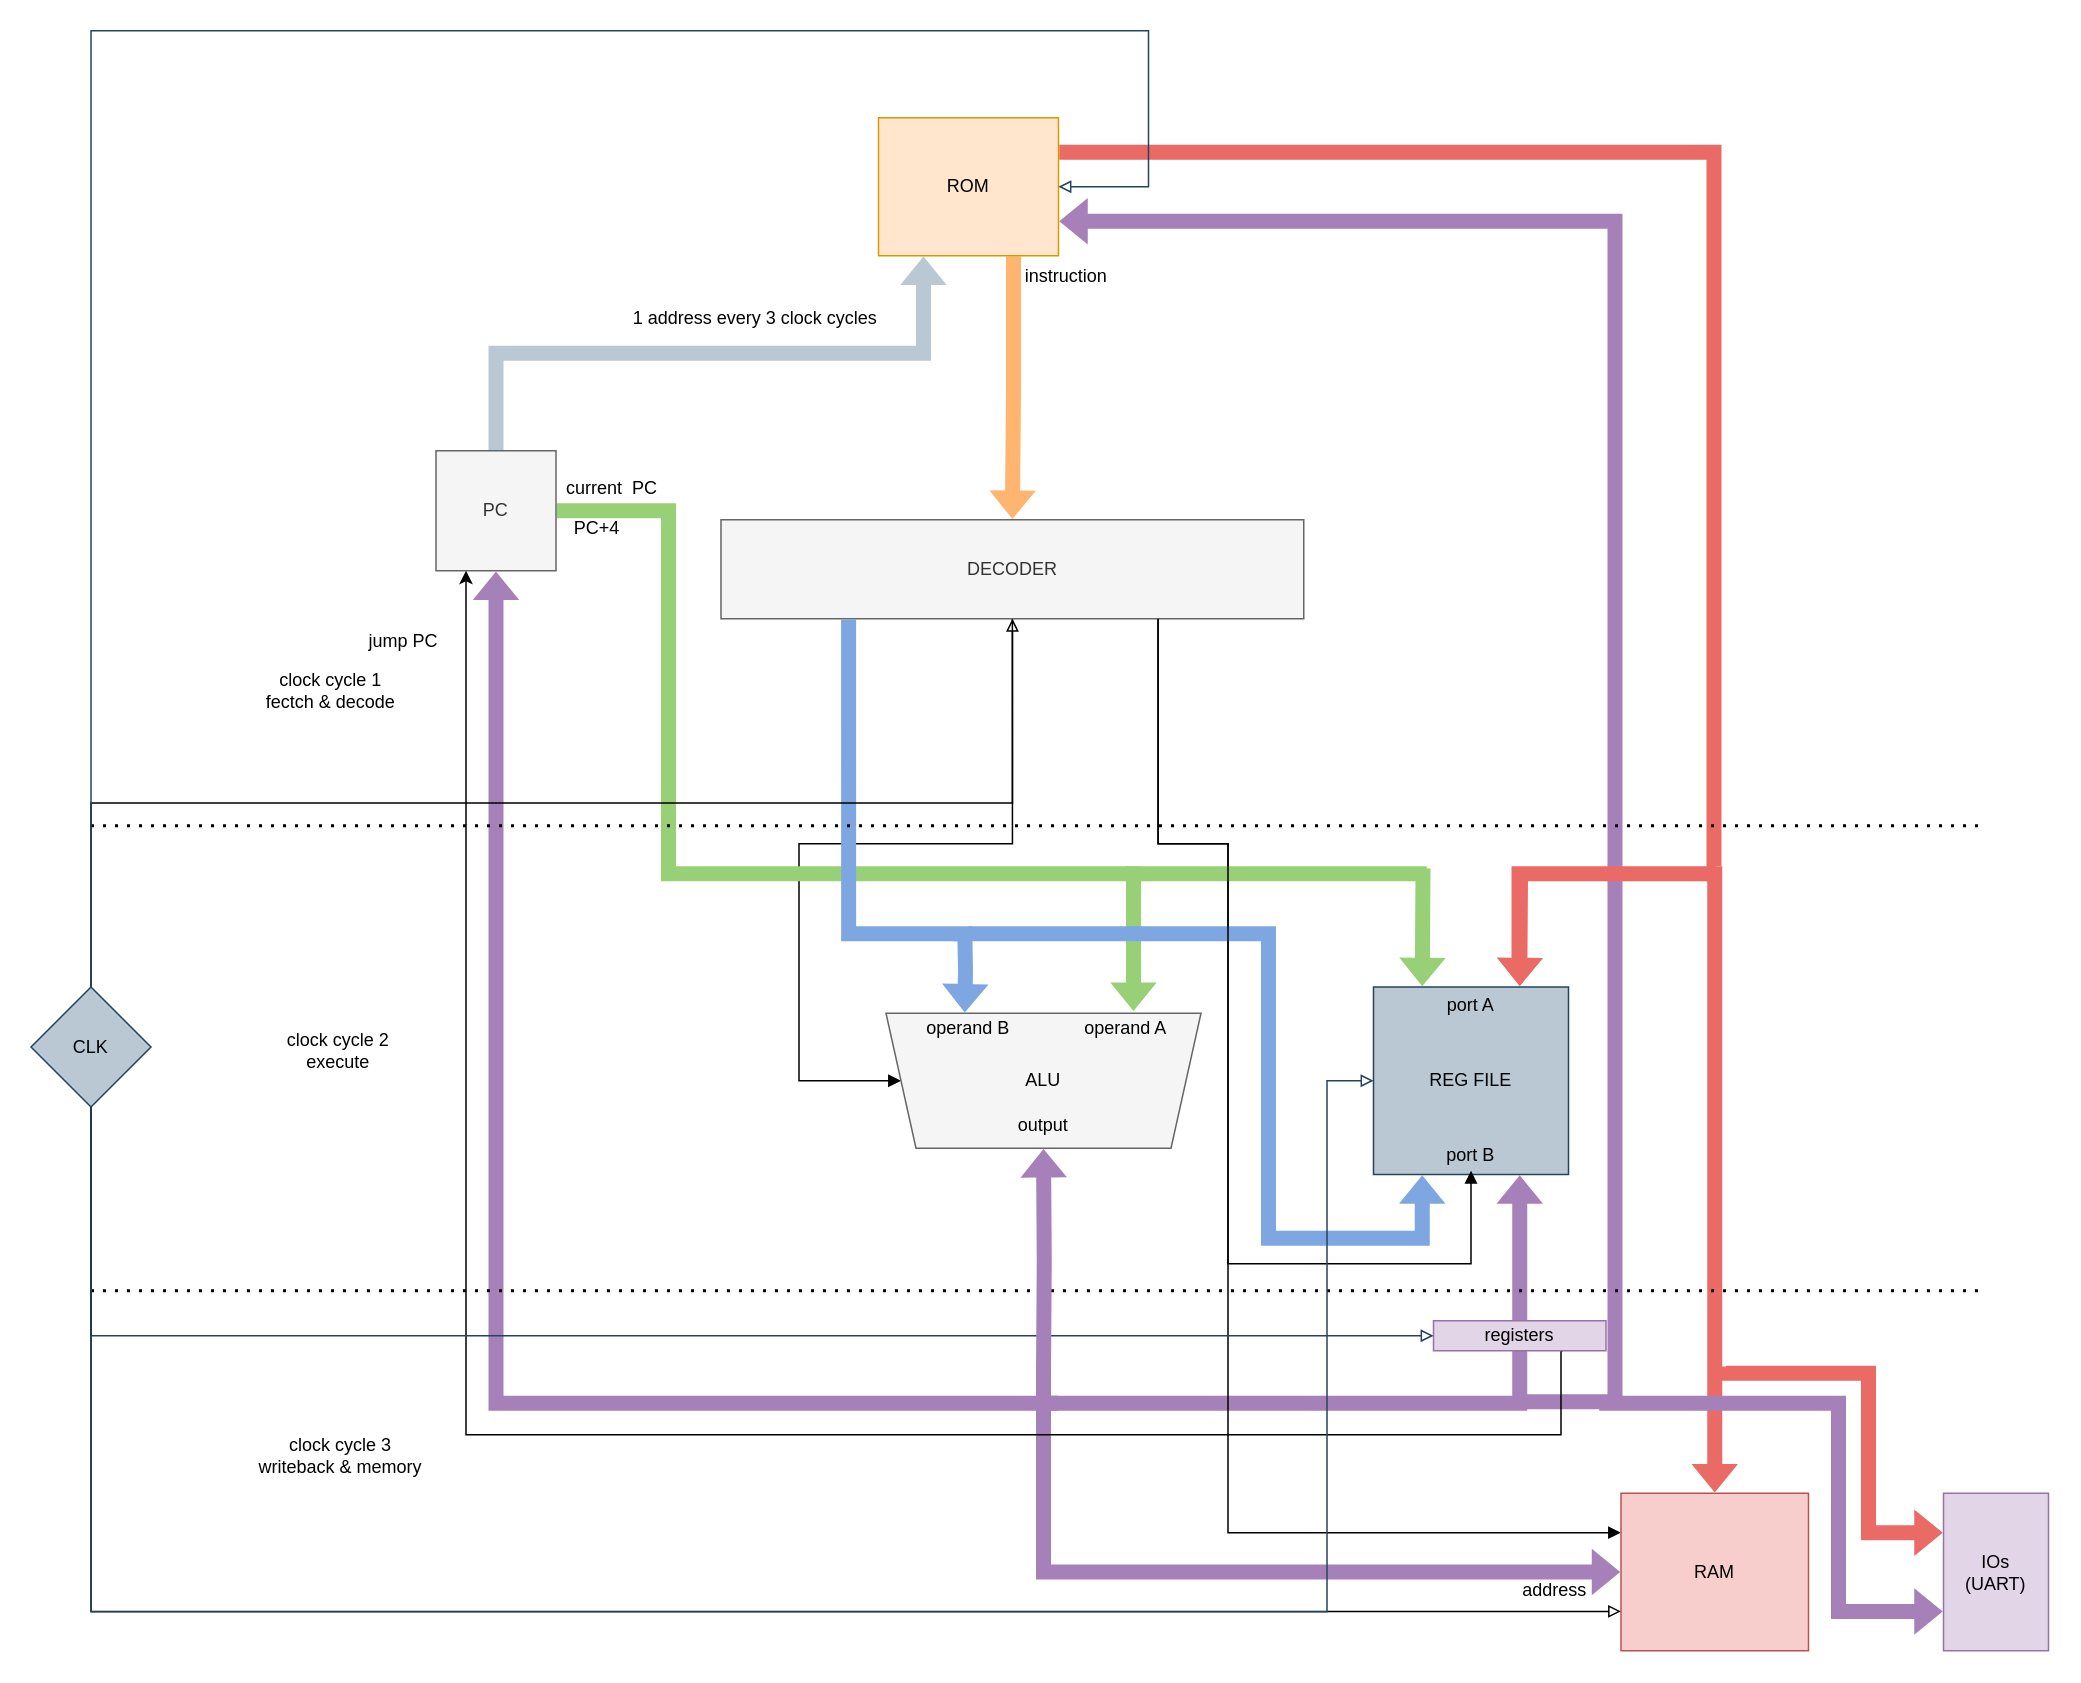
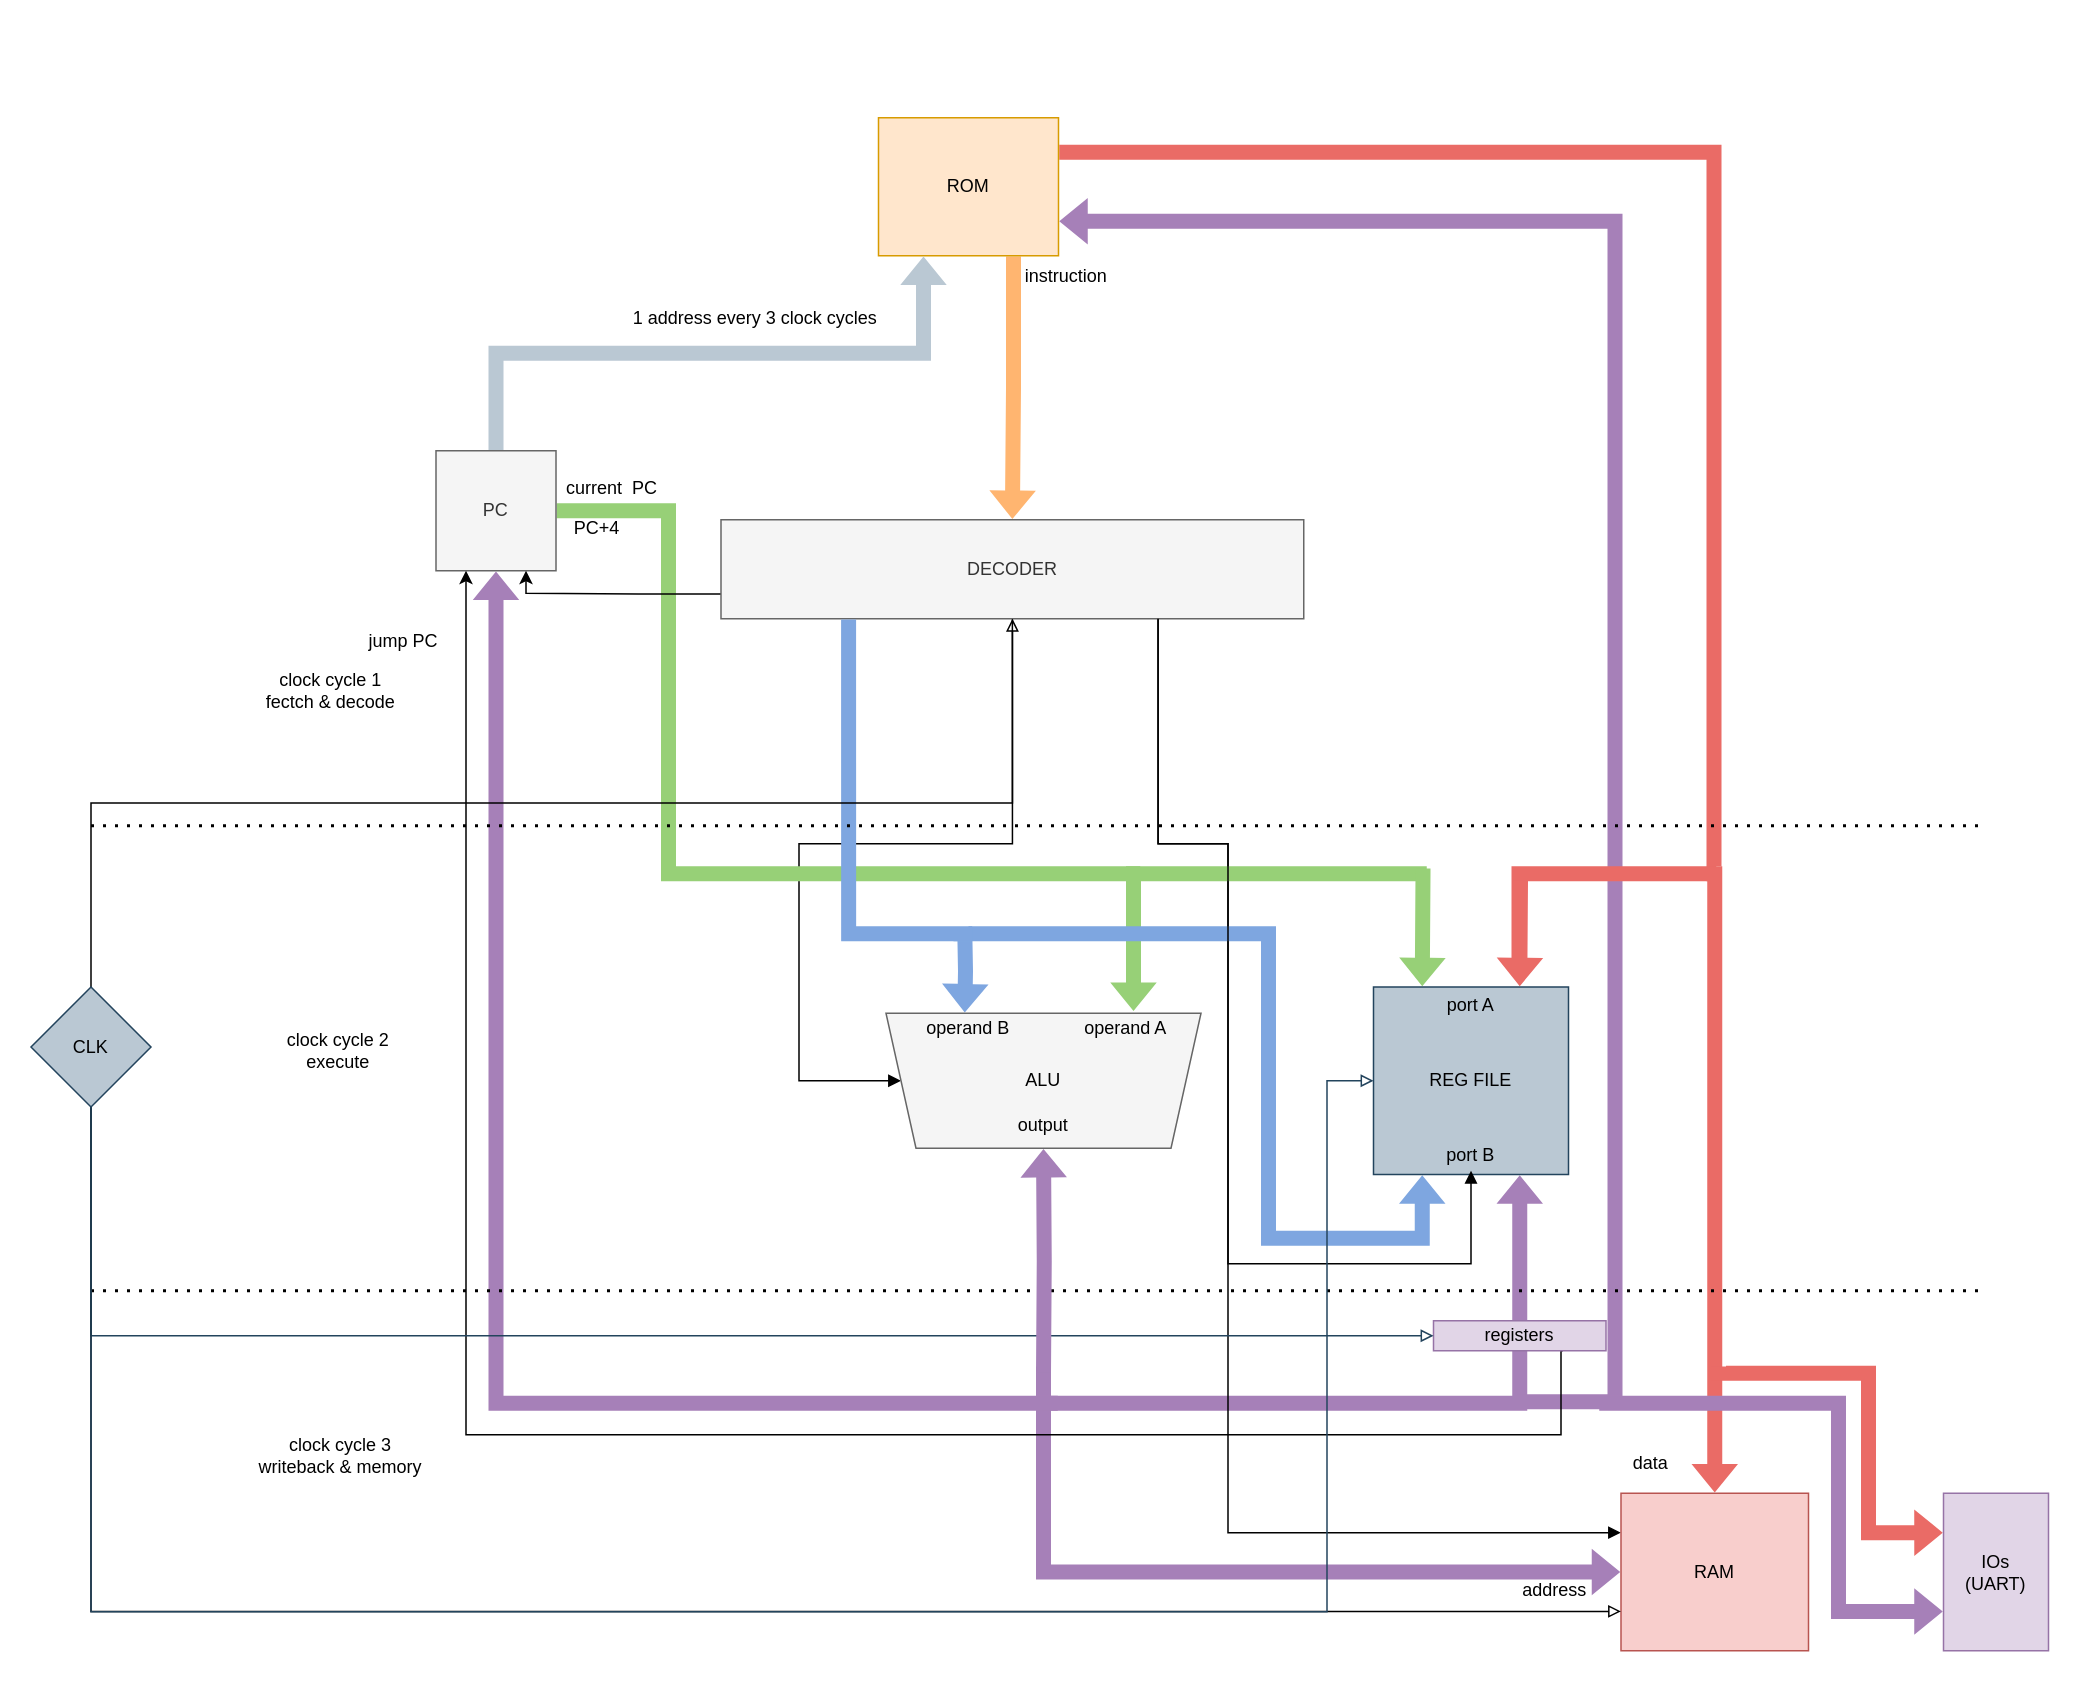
edge "CLK" -> "ROM": removed
edge "DECODER" -> "PC": added
node "data": added
